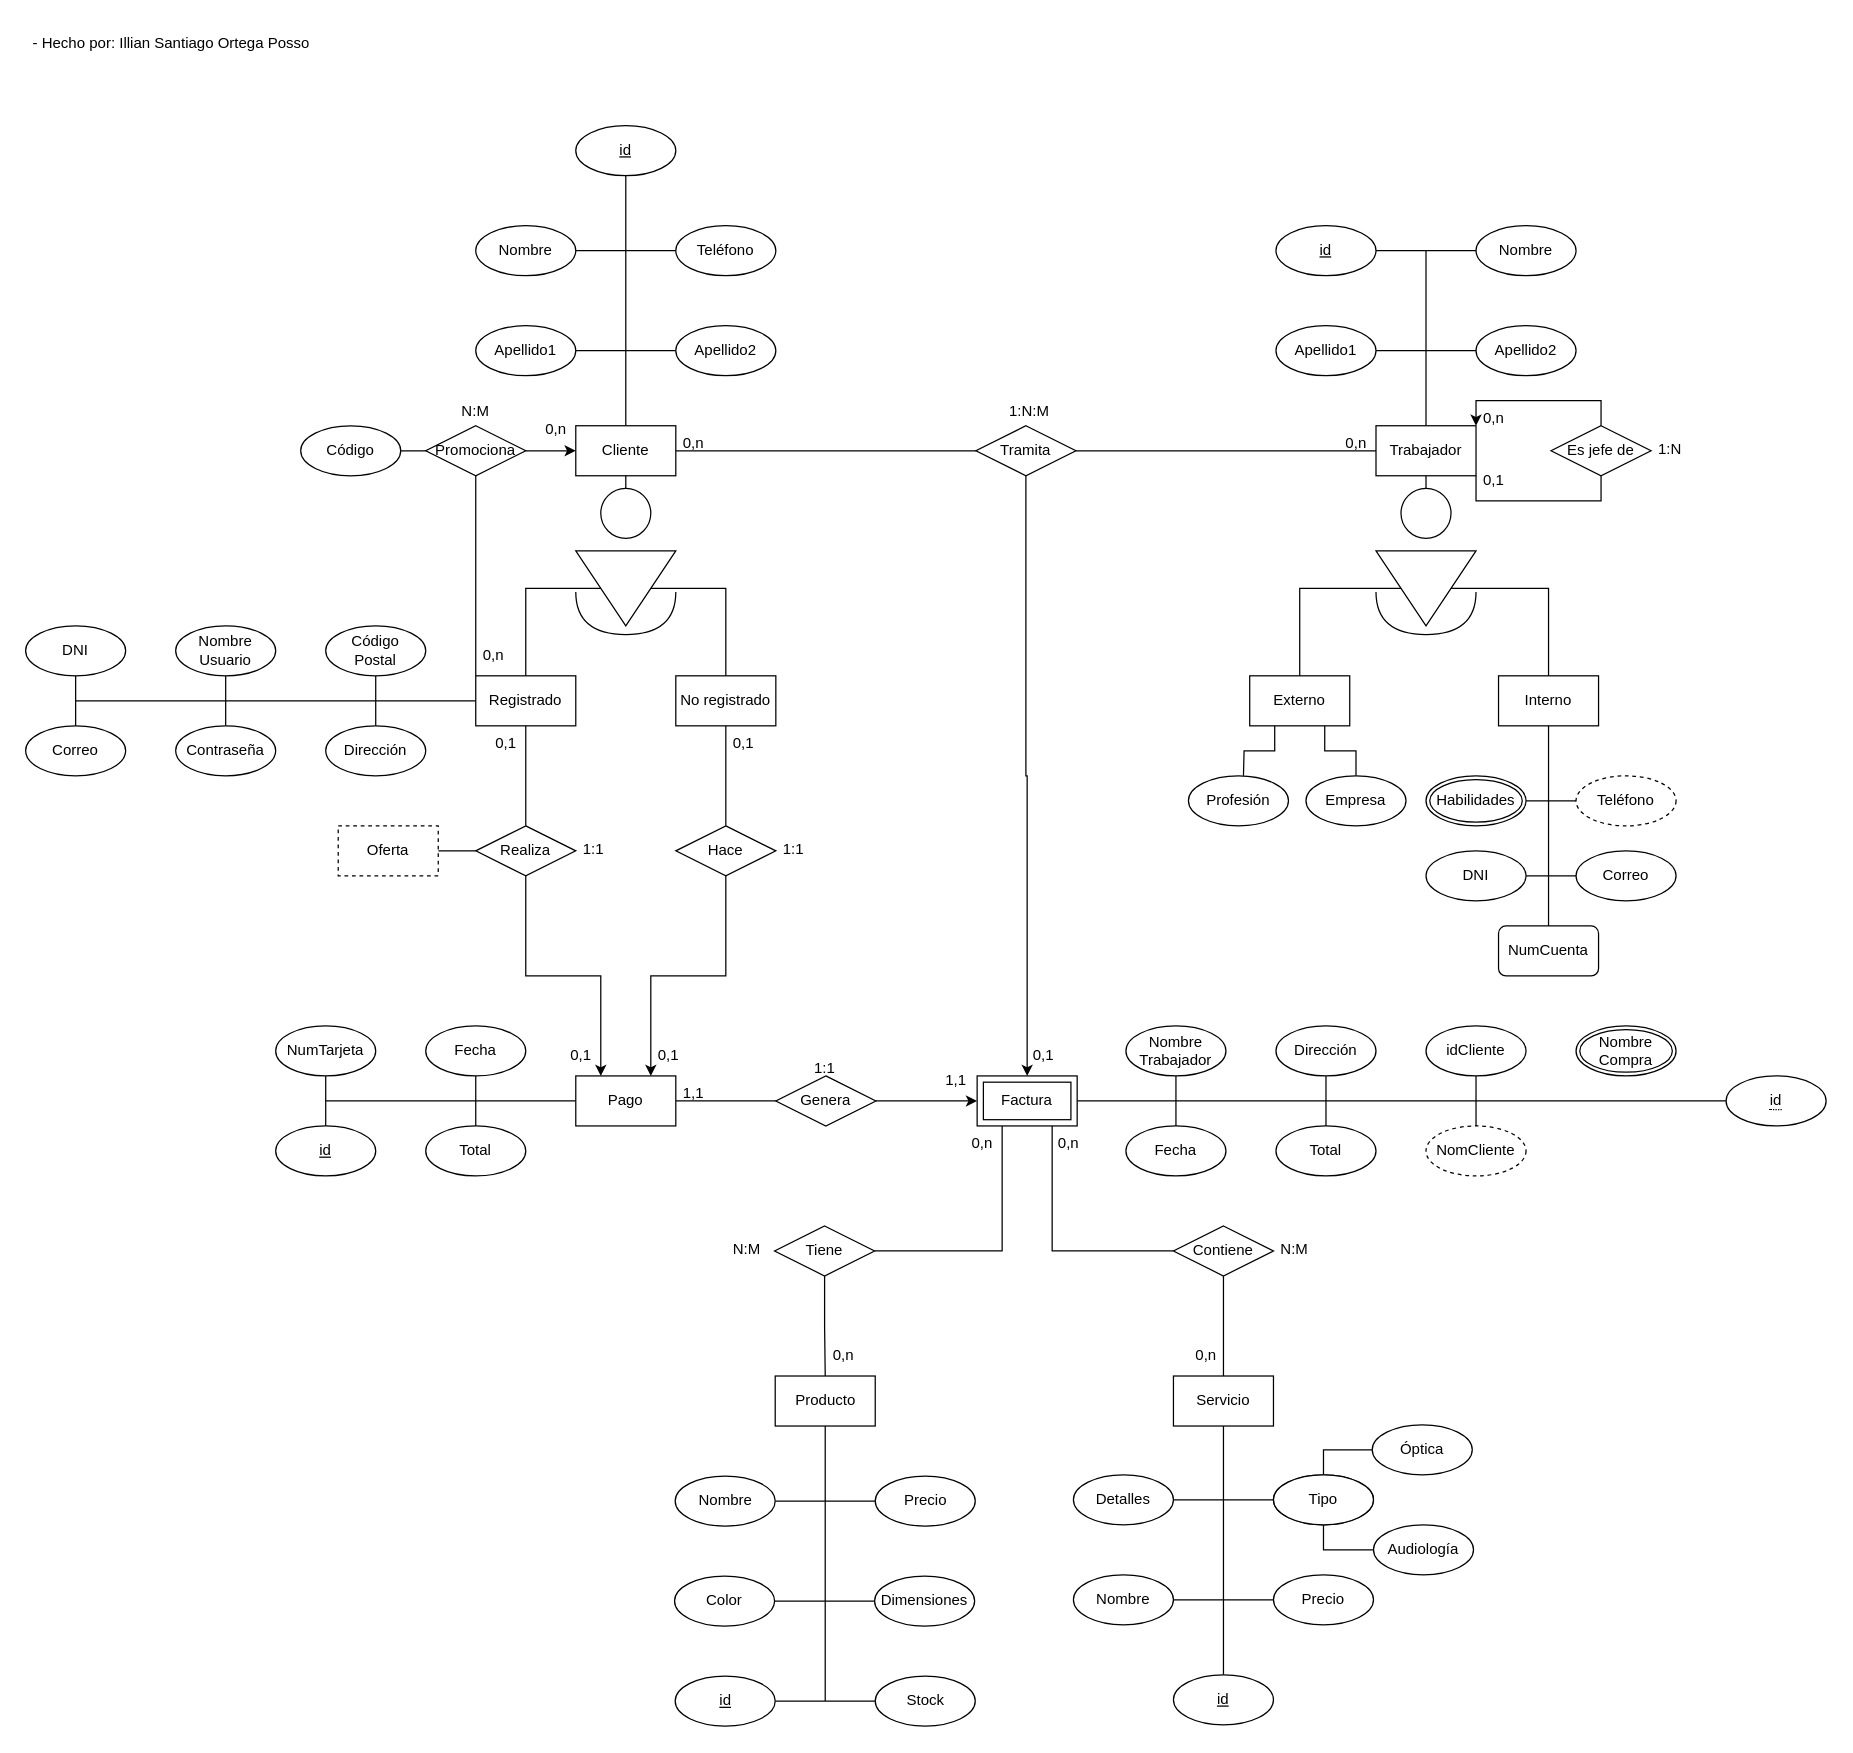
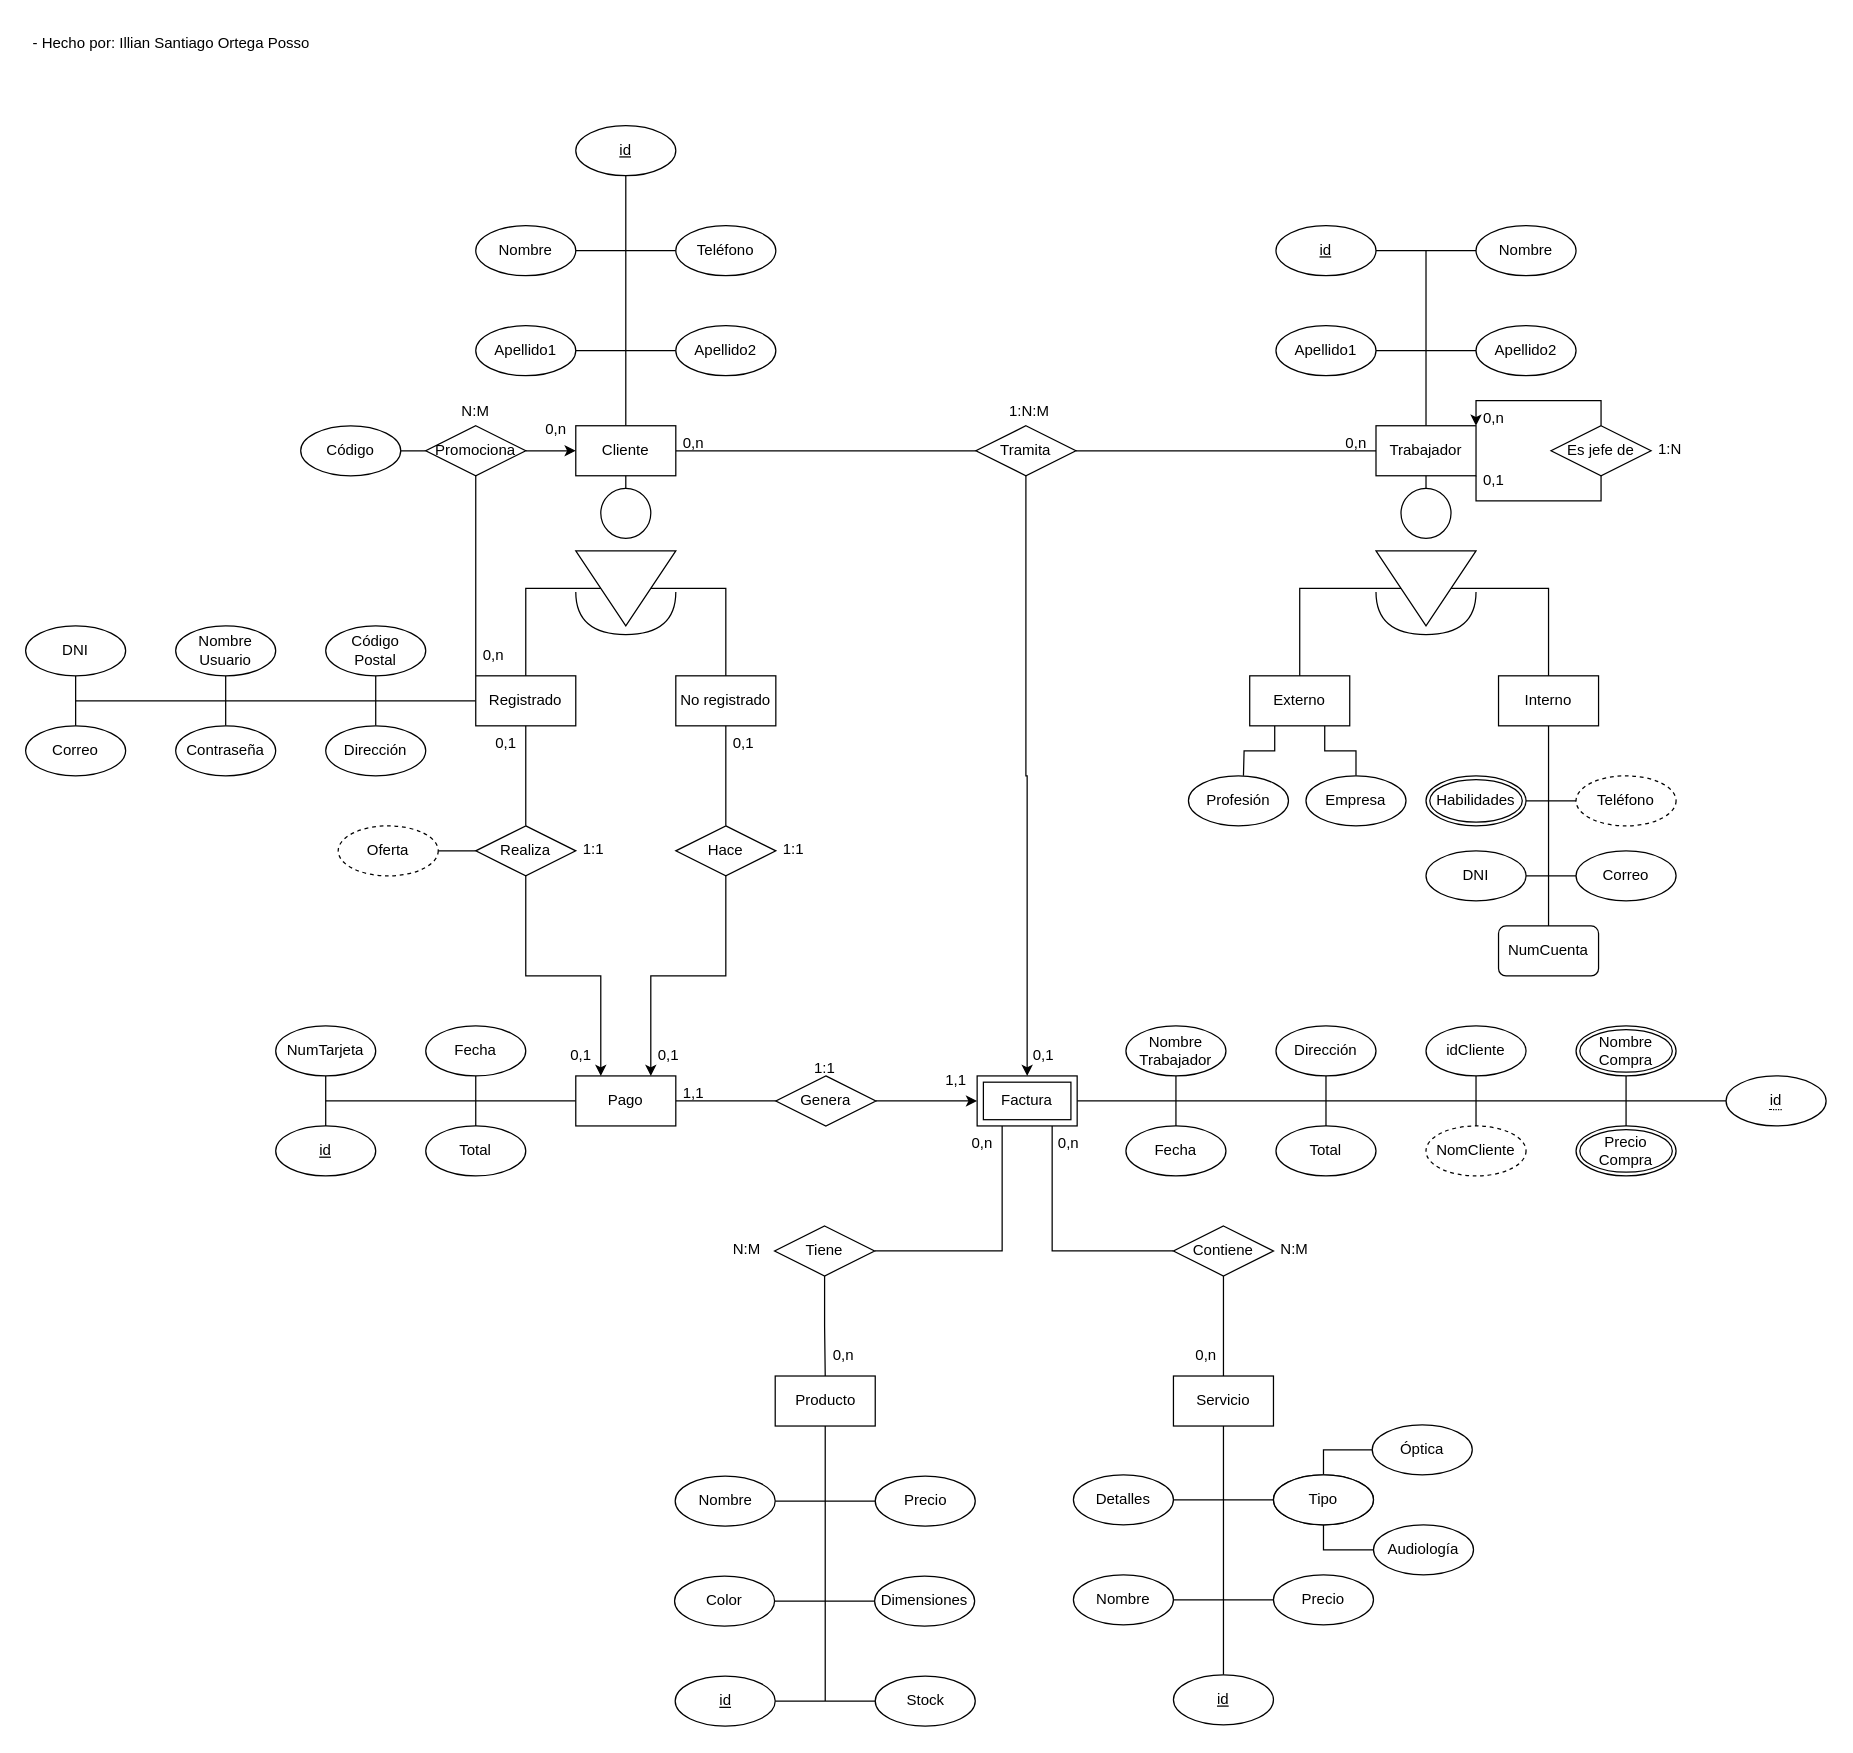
node "Oferta": shape rectangle -> ellipse
edge "Nombre Compra" -- "Precio Compra": added
node "Precio Compra": added
